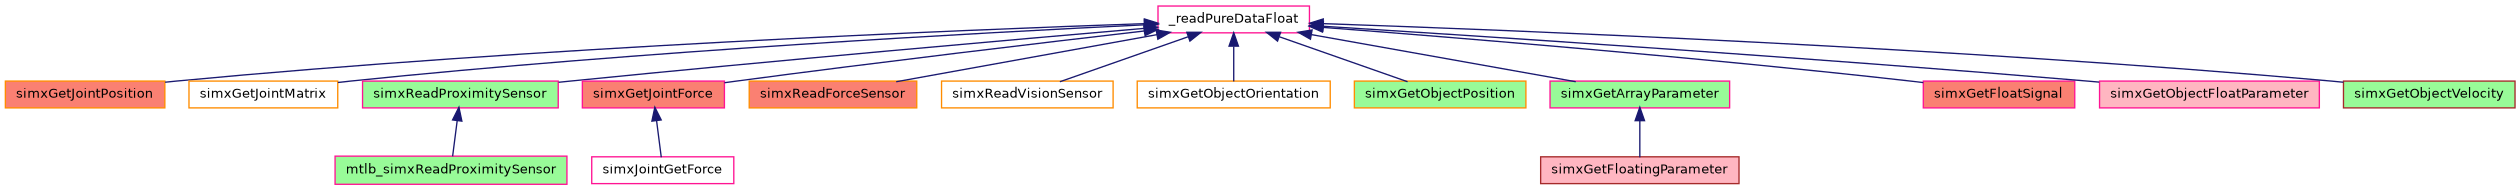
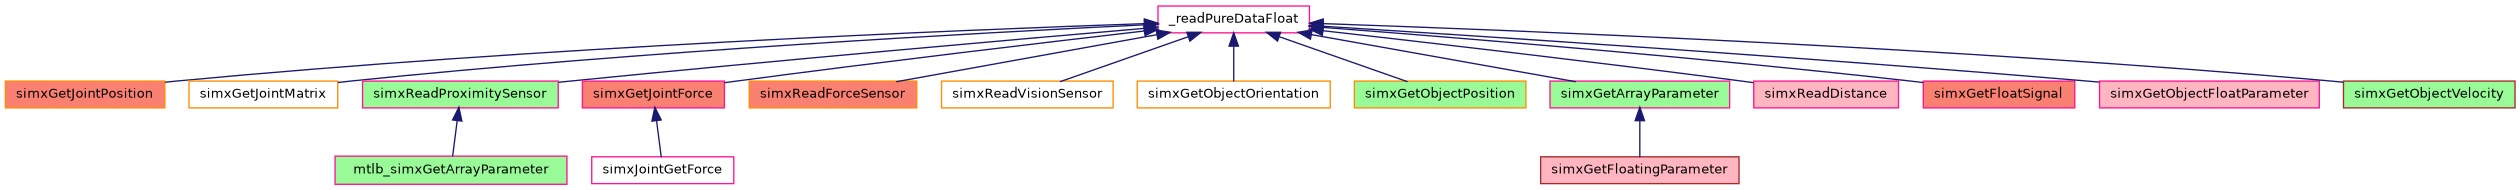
node "simxReadDistance": added
node "mtlb_simxReadProximitySensor": label "mtlb_simxReadProximitySensor" -> "mtlb_simxGetArrayParameter"
